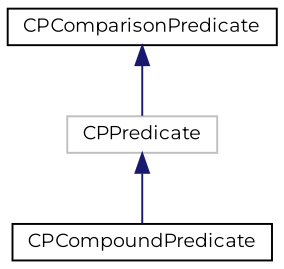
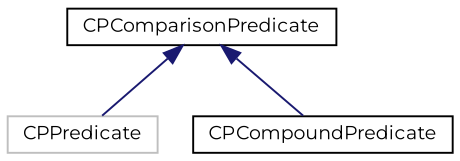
edge "CPCompoundPredicate" -> "CPPredicate": now "CPCompoundPredicate" -> "CPComparisonPredicate"
